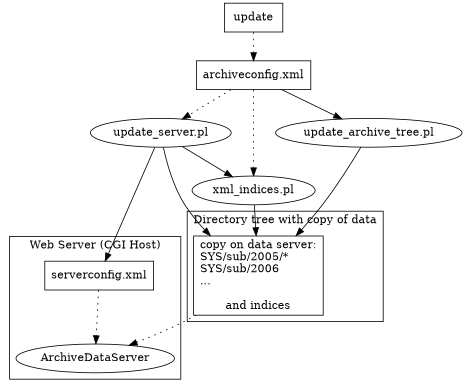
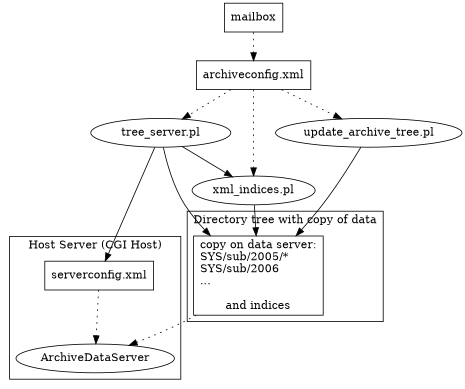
node "update": label "update" -> "mailbox"
edge "archiveconfig.xml" -> "update_archive_tree.pl": style solid -> dotted
node "update_server.pl": label "update_server.pl" -> "tree_server.pl"
cluster "Web Server (CGI Host)": label "Web Server (CGI Host)" -> "Host Server (CGI Host)"
